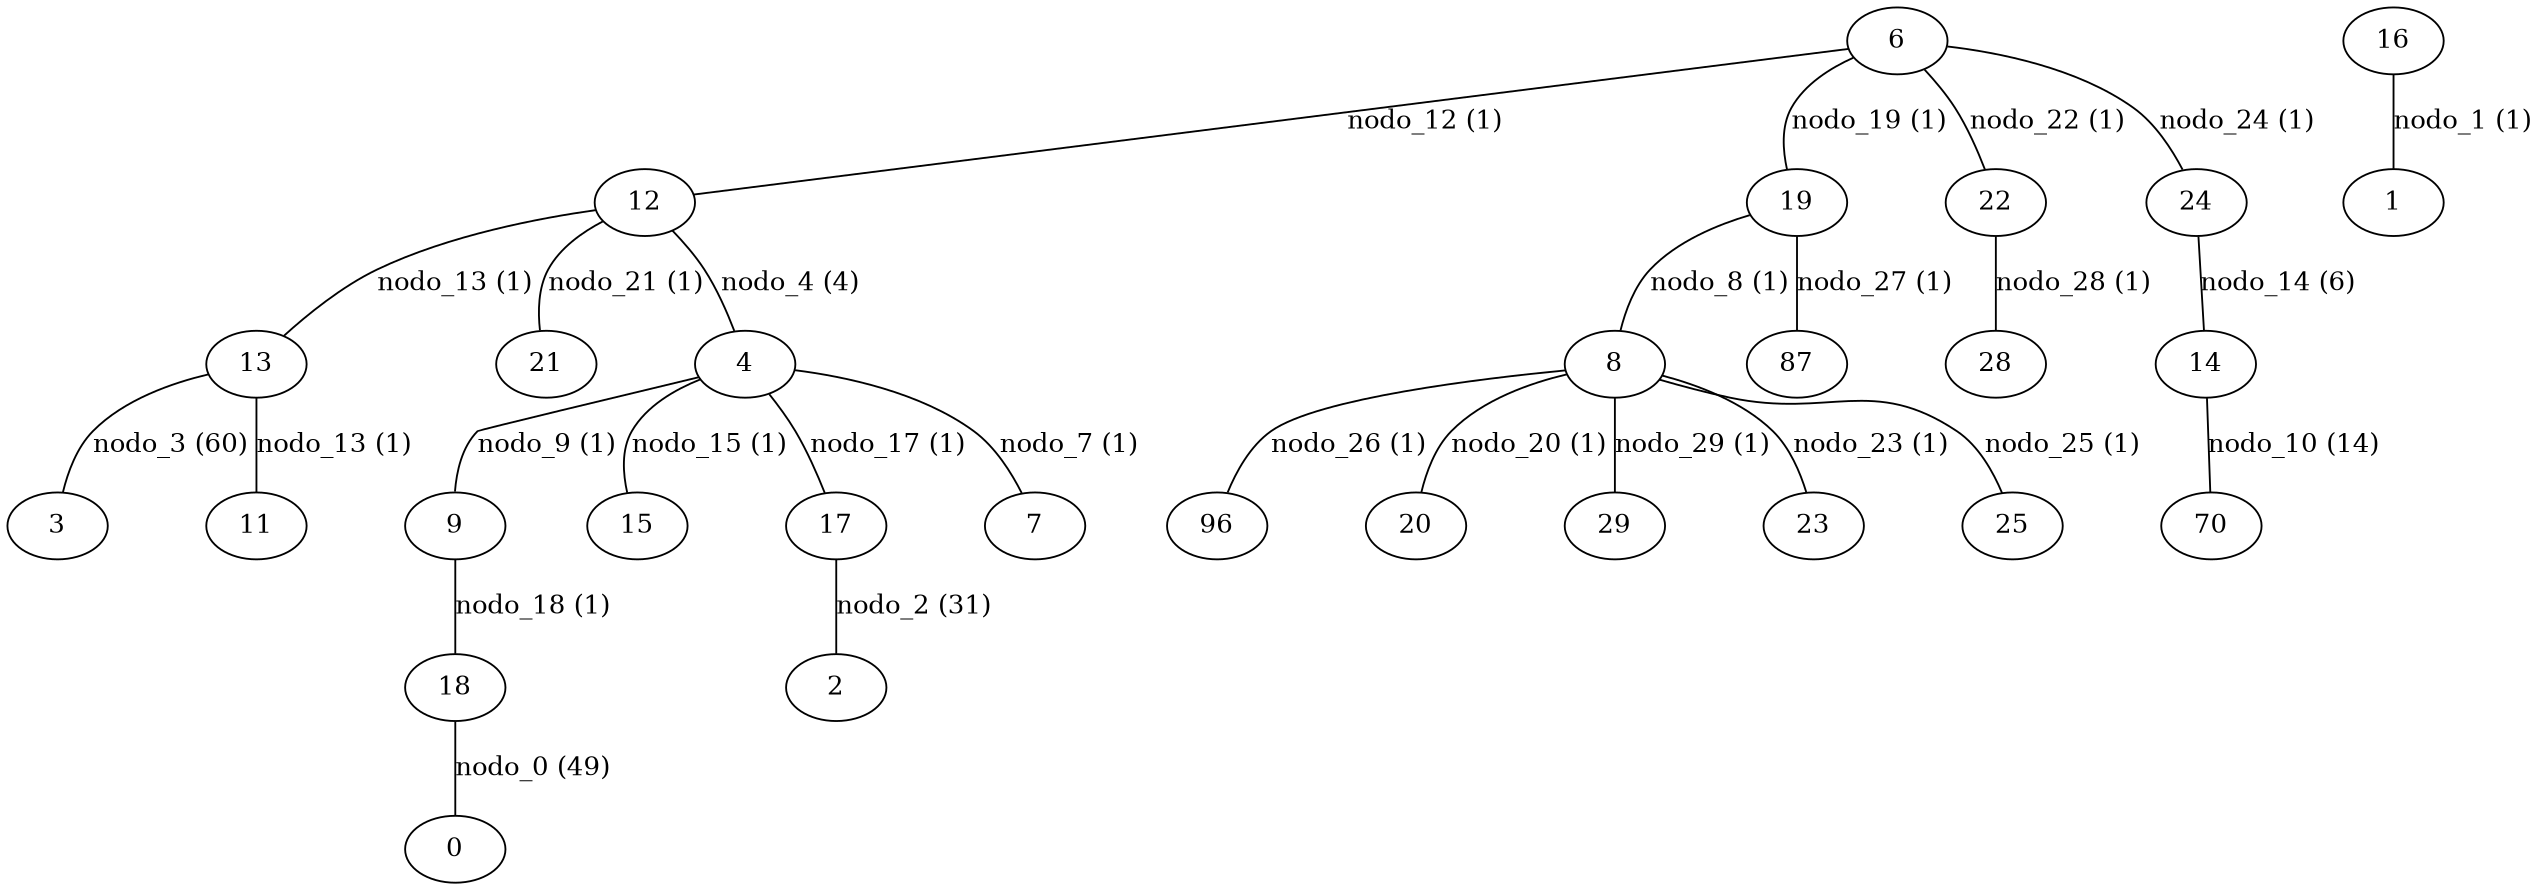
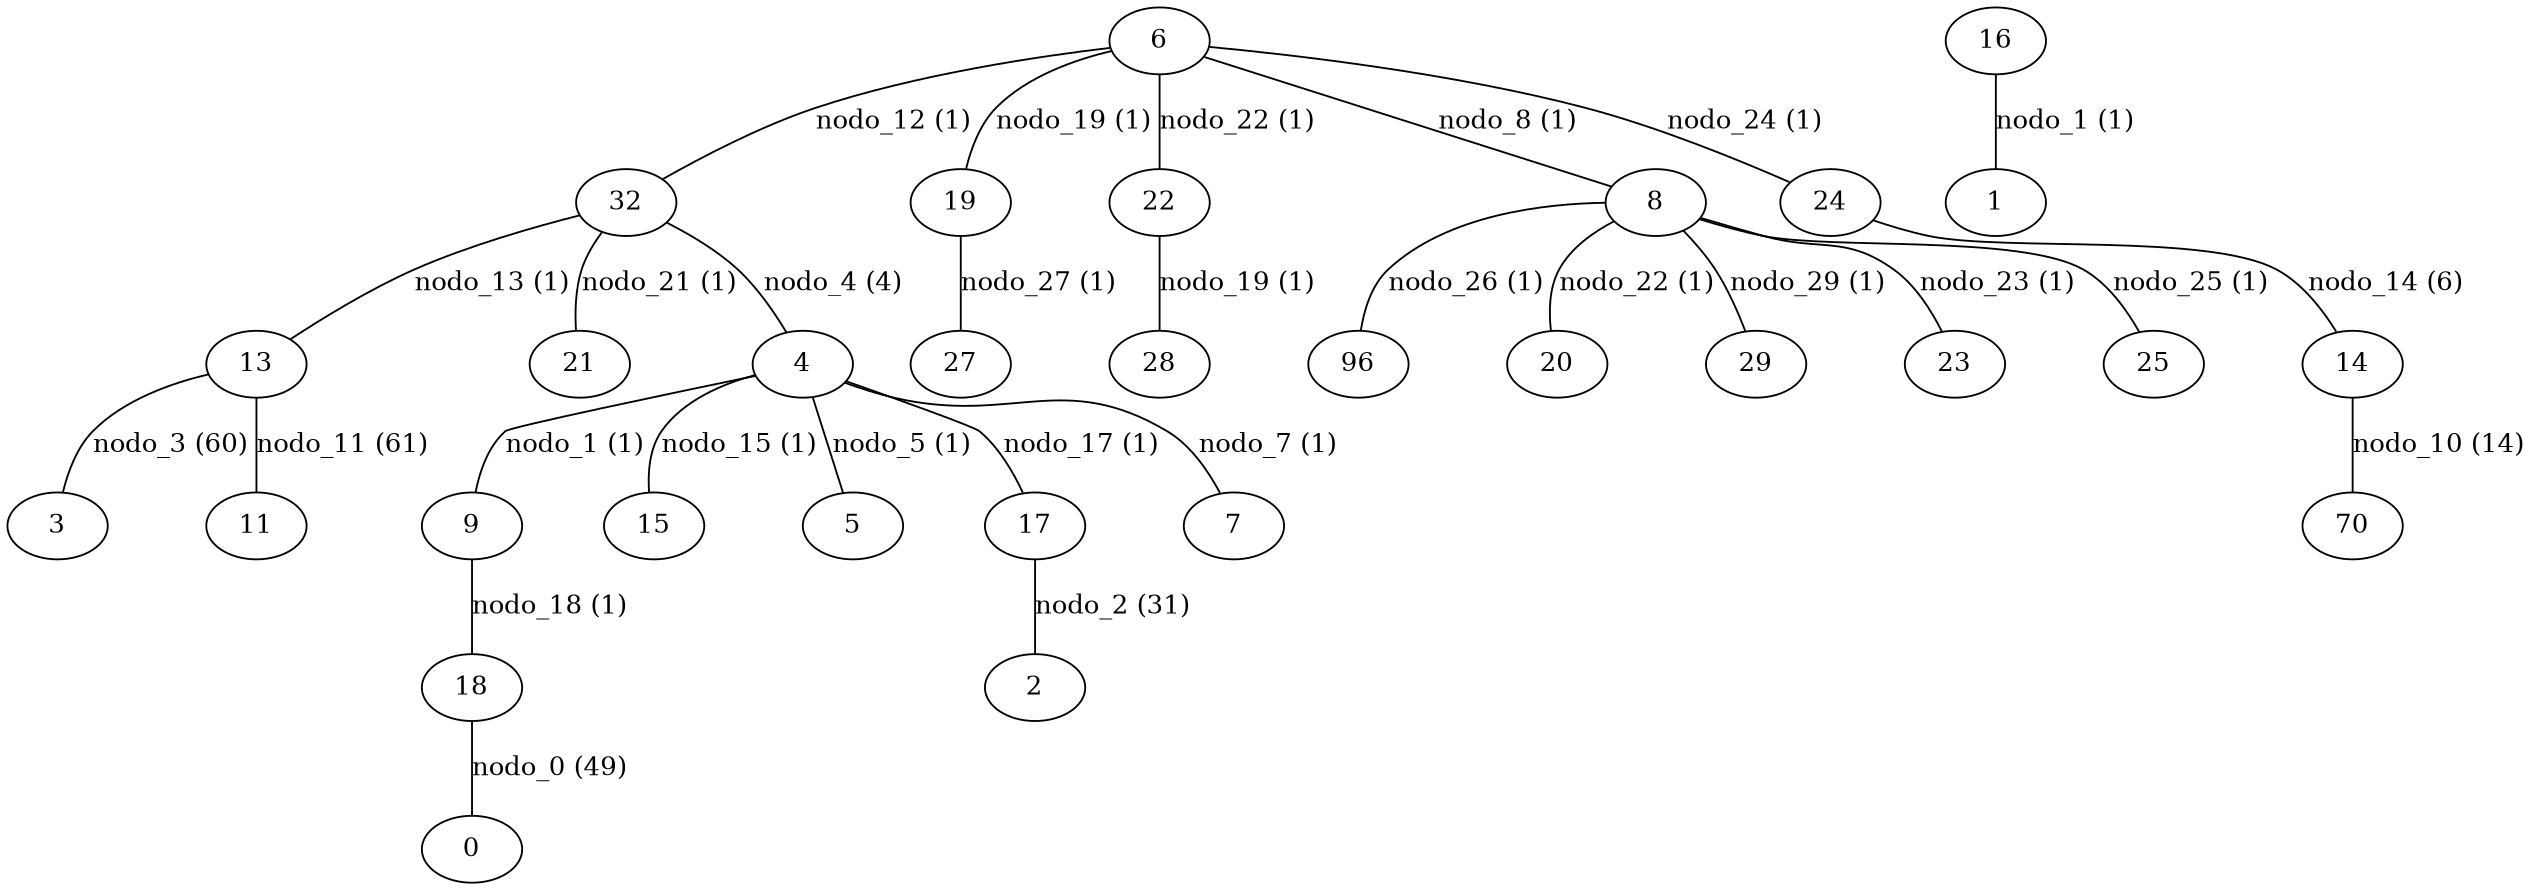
node "12": label "12" -> "32"
edge "19" -- "8": now "6" -- "8"
edge "22" -- "28": label "nodo_28 (1)" -> "nodo_19 (1)"
node "87": label "87" -> "27"
edge "13" -- "11": label "nodo_13 (1)" -> "nodo_11 (61)"
edge "4" -- "9": label "nodo_9 (1)" -> "nodo_1 (1)"
edge "8" -- "20": label "nodo_20 (1)" -> "nodo_22 (1)"
node "5": added
